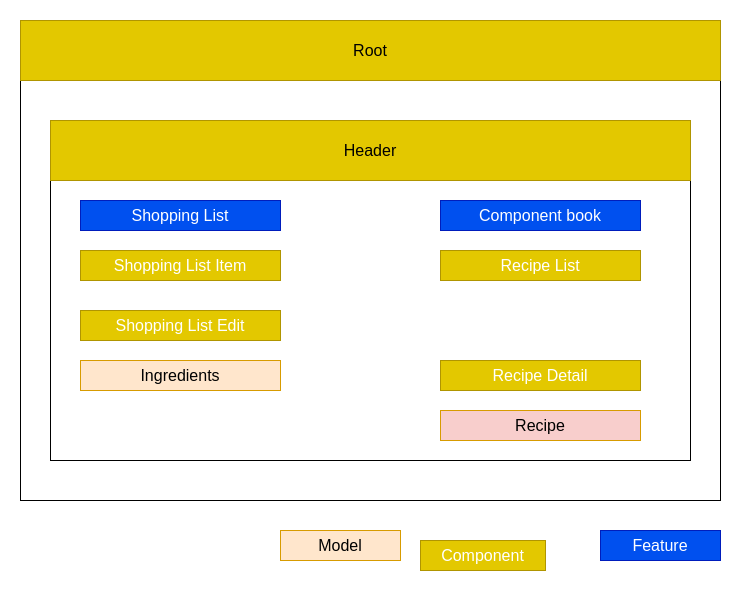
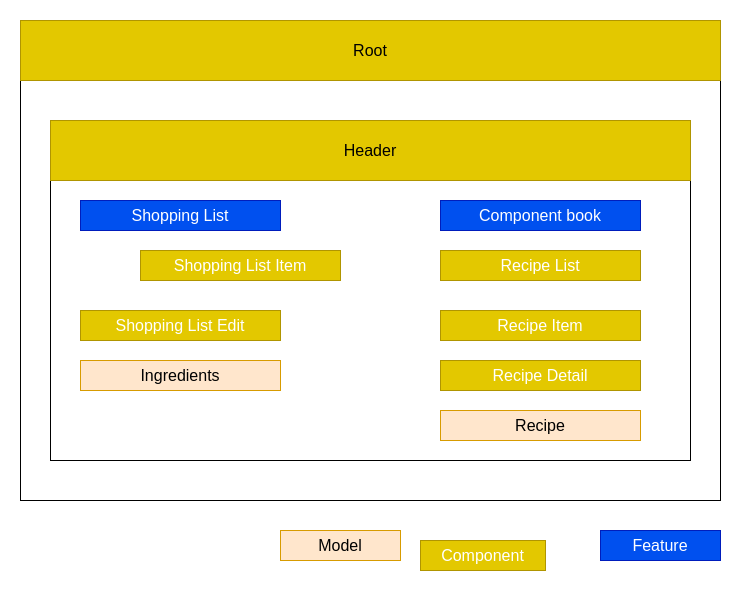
node "Shopping List Item": moved (181, 266) -> (241, 266)
node "Recipe Item": added
node "Recipe": fillcolor #f8cecc -> #ffe6cc
